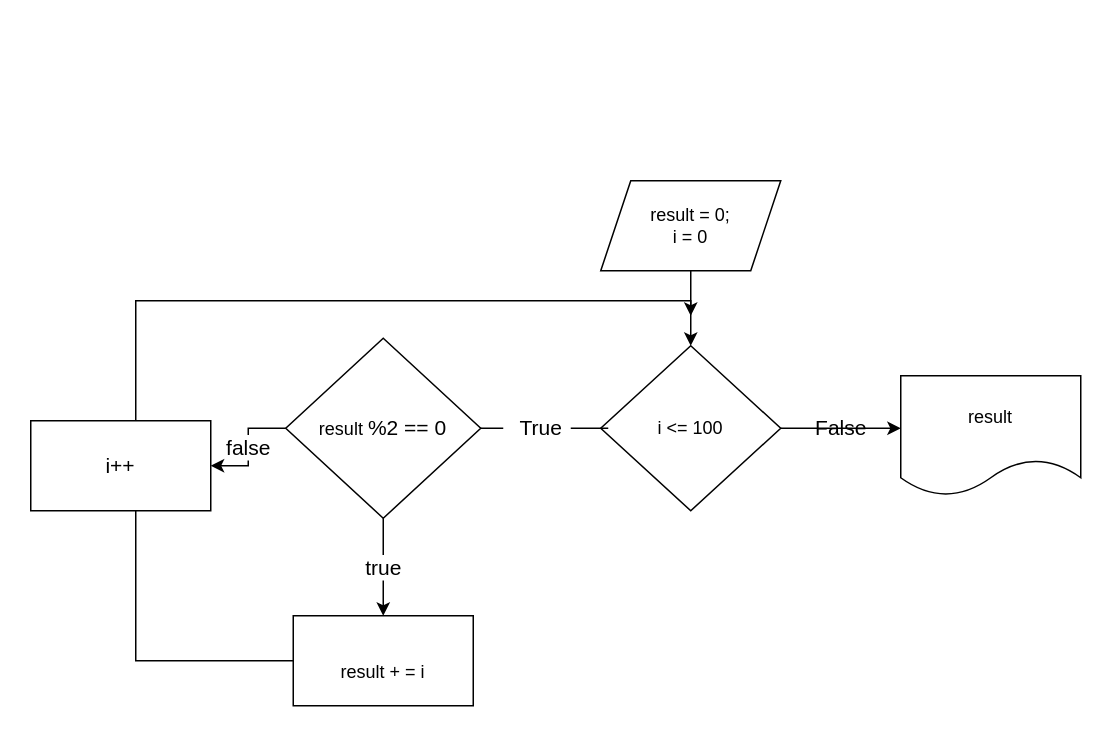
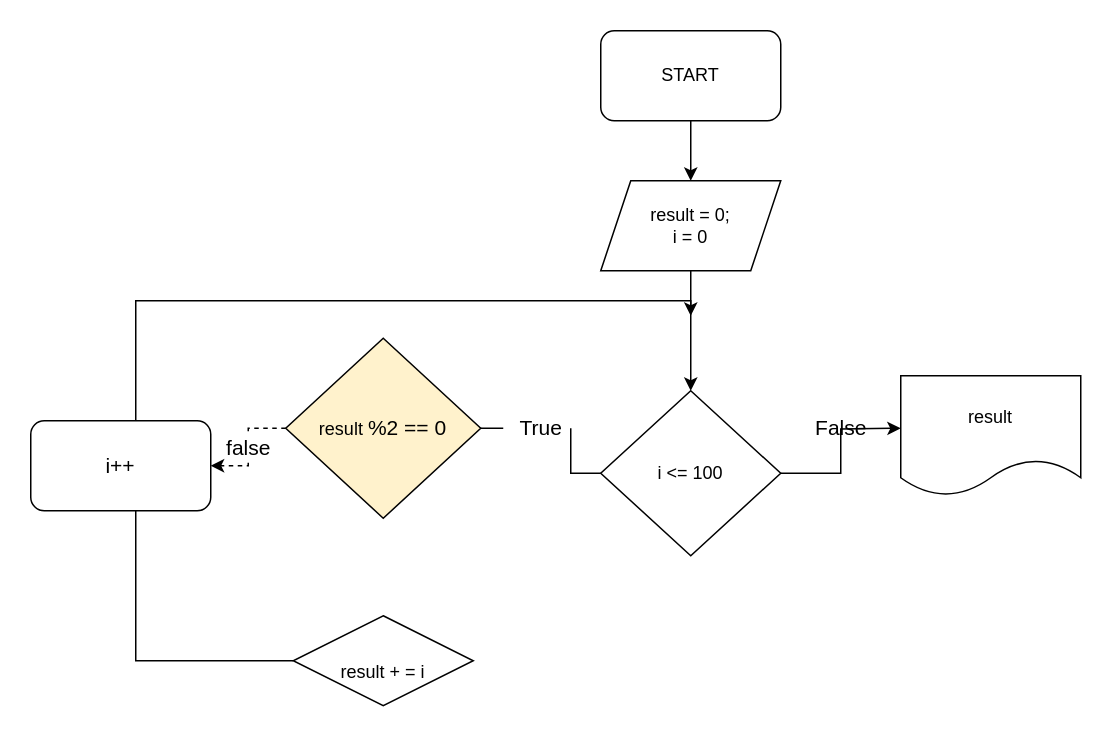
node "START": added
edge "START" -> "result = 0; i = 0": added
edge "result %2 == 0" -> "i++": style solid -> dashed
node "result %2 == 0": fillcolor #ffffff -> #fff2cc
node "i <= 100": moved (691, 428) -> (691, 473)
node "i++": shape rectangle -> rounded rectangle
edge "result %2 == 0" -> "result + = i": removed, label "true"
node "result + = i": shape rectangle -> diamond
